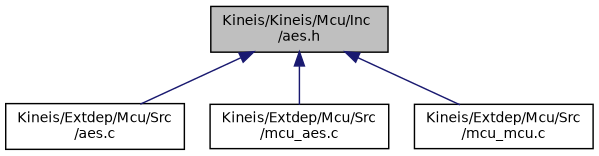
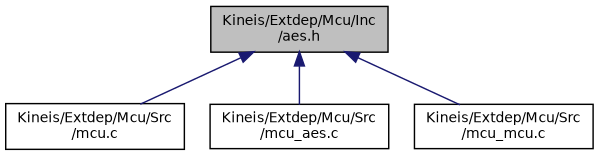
node "Kineis/Kineis/Mcu/Inc /aes.h": label "Kineis/Kineis/Mcu/Inc /aes.h" -> "Kineis/Extdep/Mcu/Inc /aes.h"
node "Kineis/Extdep/Mcu/Src /aes.c": label "Kineis/Extdep/Mcu/Src /aes.c" -> "Kineis/Extdep/Mcu/Src /mcu.c"
